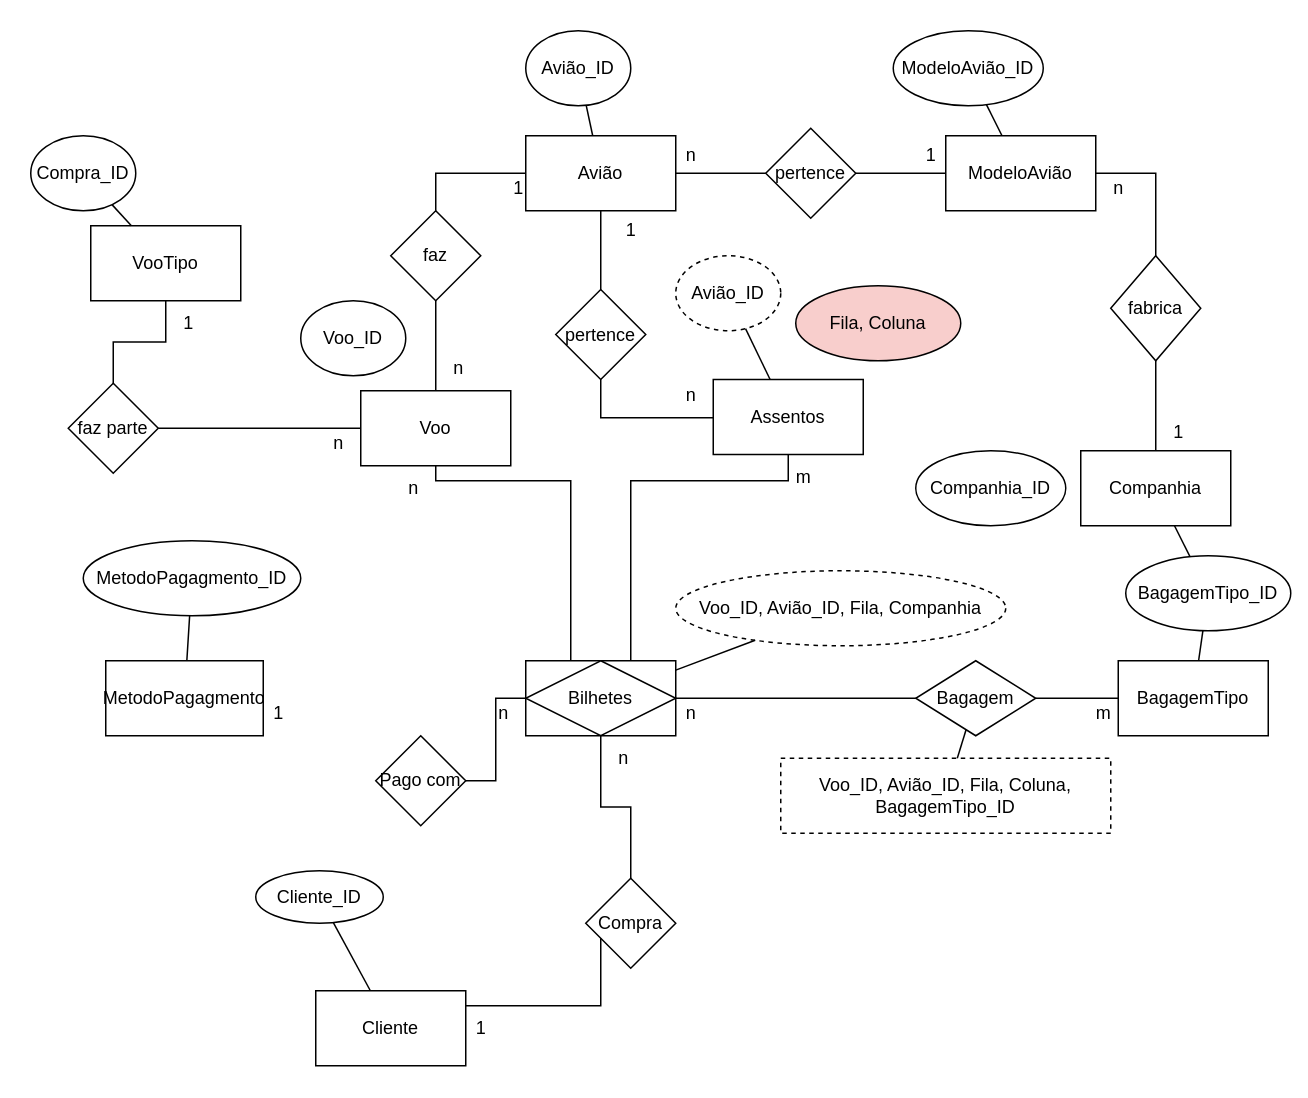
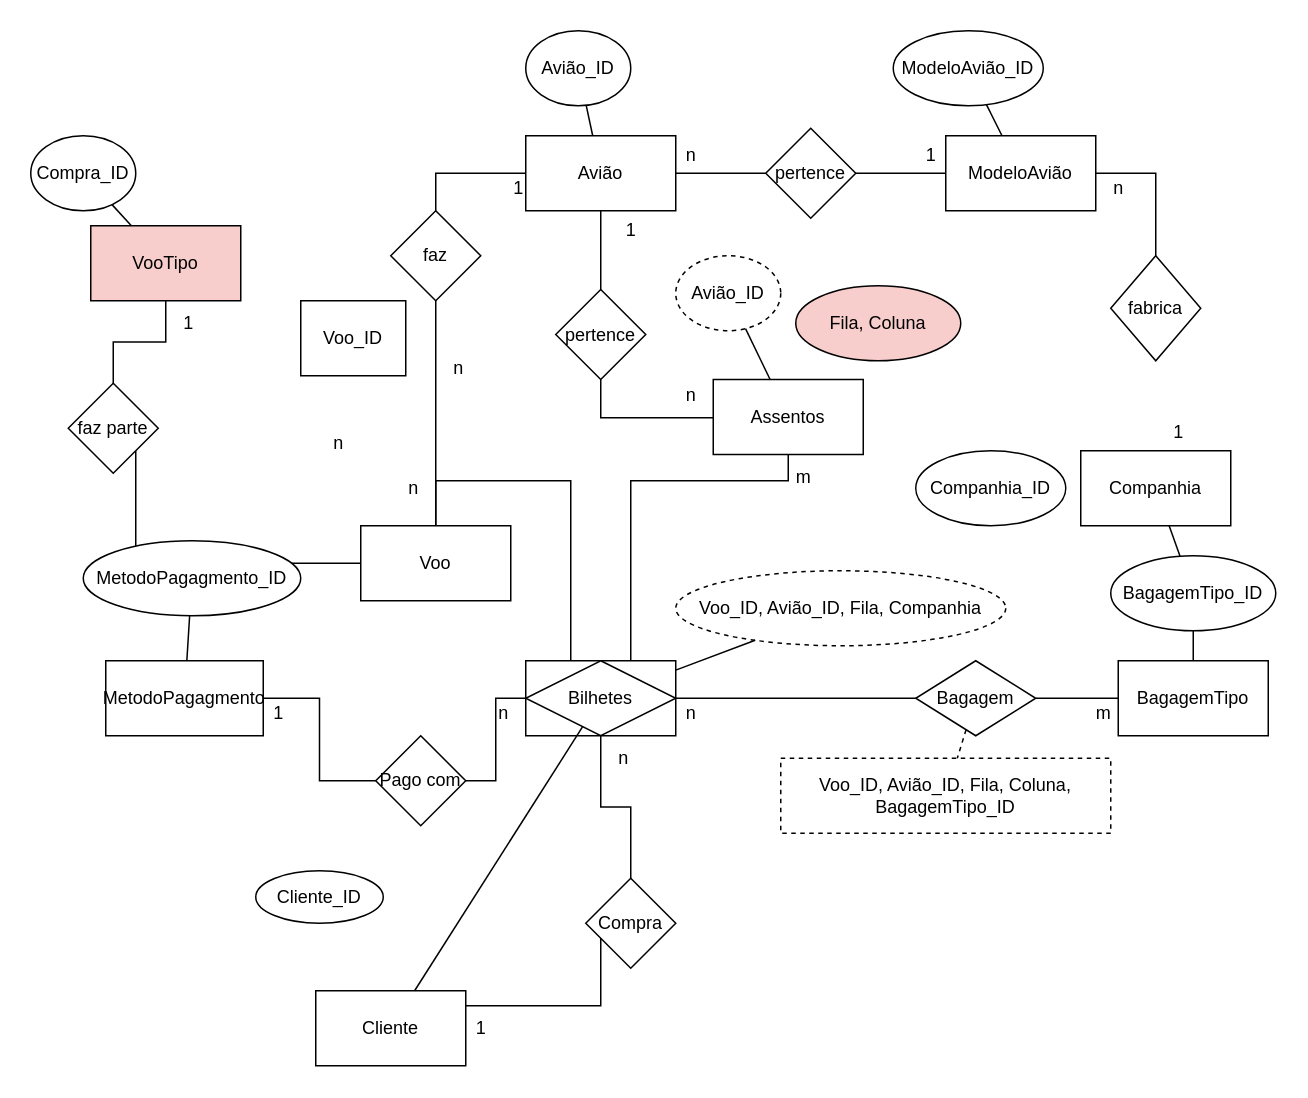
node "VooTipo": fillcolor #ffffff -> #f8cecc
node "Voo_ID": shape ellipse -> rectangle
edge "fabrica" -- "Companhia": removed
node "Voo": moved (436, 428) -> (436, 563)
node "BagagemTipo_ID": moved (1208, 593) -> (1193, 593)
edge "MetodoPagagmento" -- "Pago com": added
edge "Bagagem" -- "Voo_ID, Avião_ID, Fila, Coluna, BagagemTipo_ID": style solid -> dashed
edge "Cliente_ID" -- "Cliente": now "Bilhetes" -- "Cliente"
